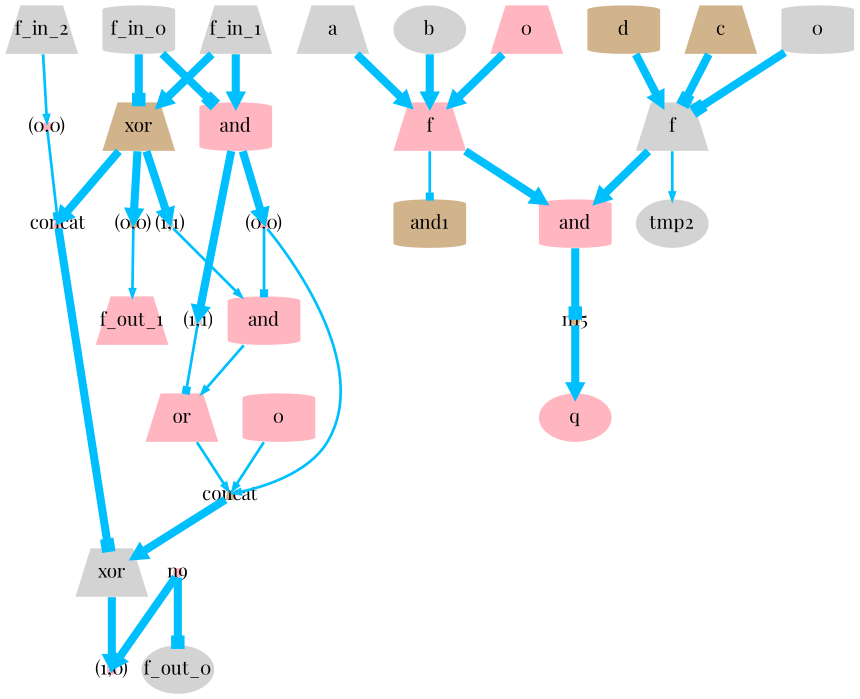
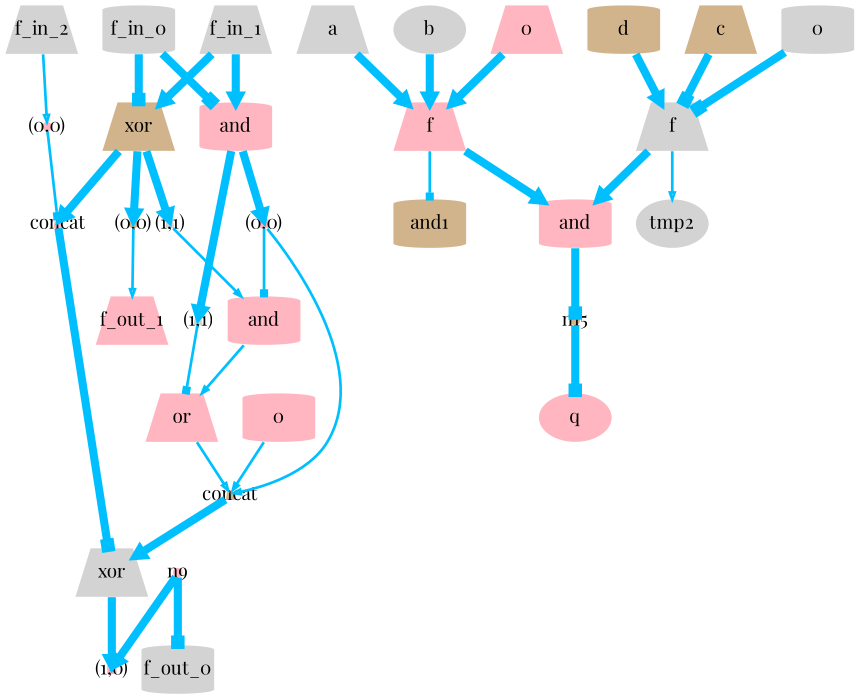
edge "n15" -> "q": arrowhead normal -> box
node "f_out_0": shape ellipse -> cylinder
